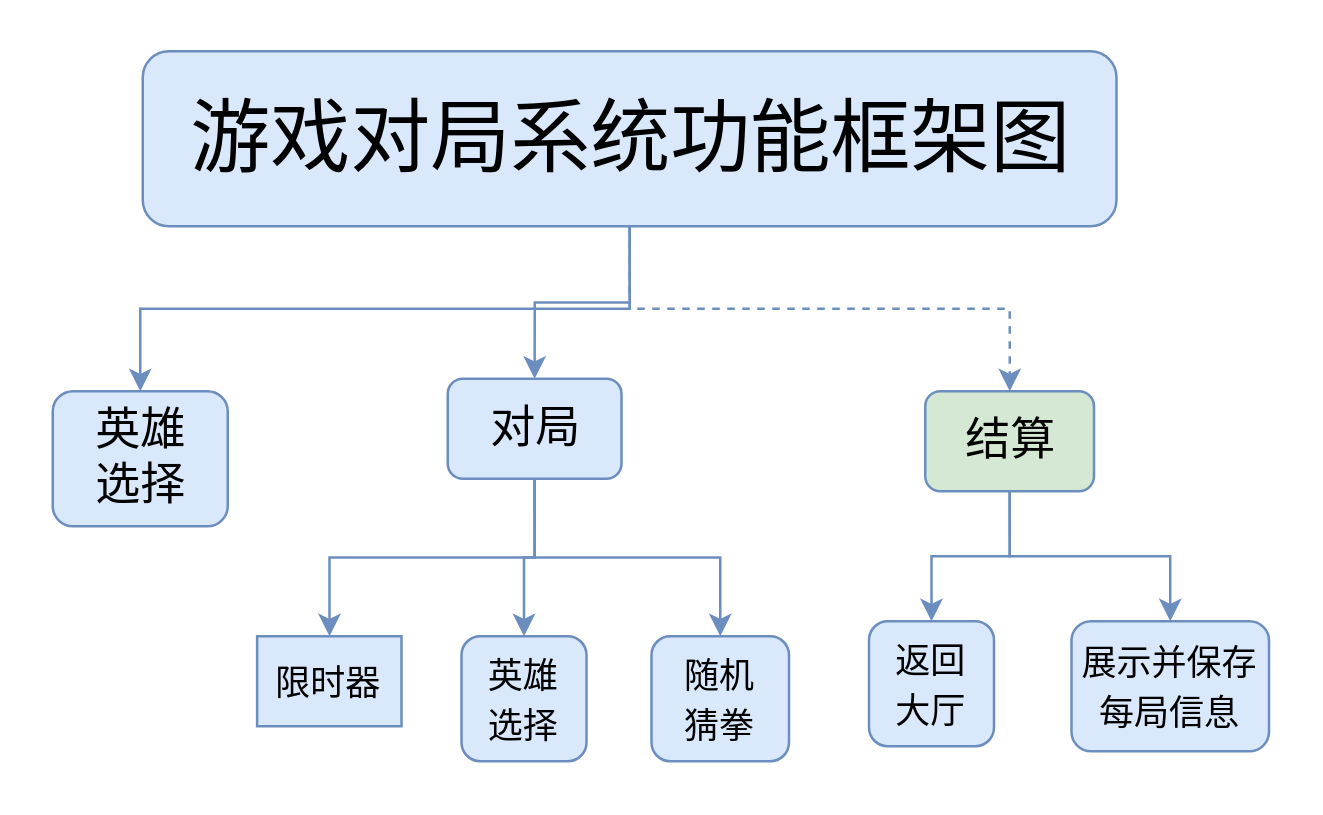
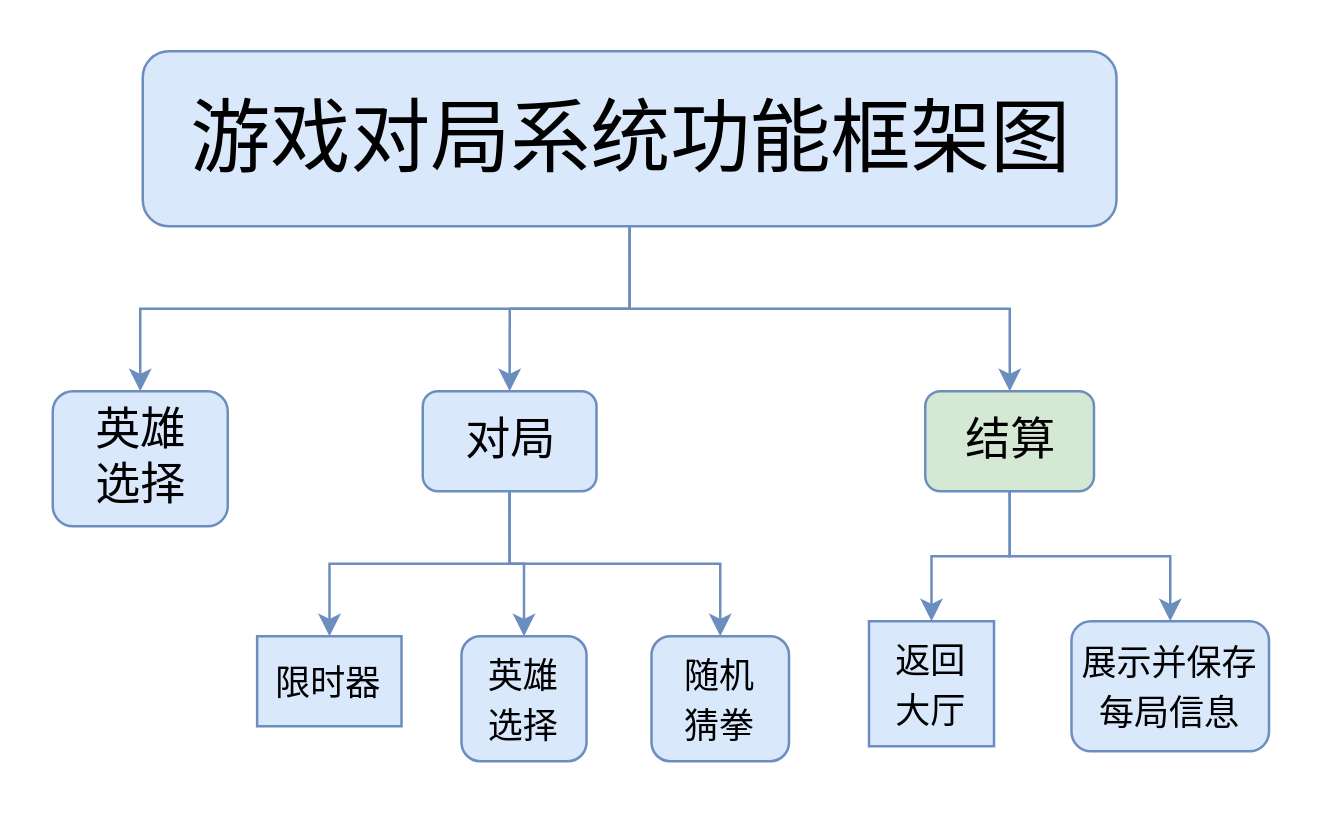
edge "游戏对局系统功能框架图" -> "结算": style dashed -> solid
node "对局": moved (534, 429) -> (509, 441)
node "返回 大厅": shape rounded rectangle -> rectangle
